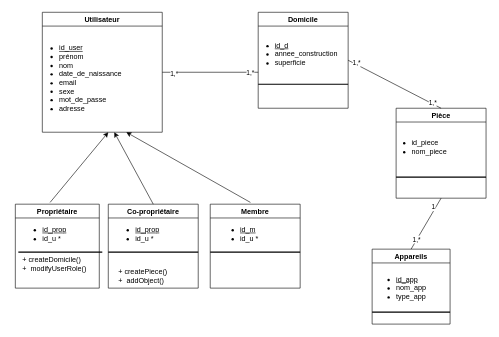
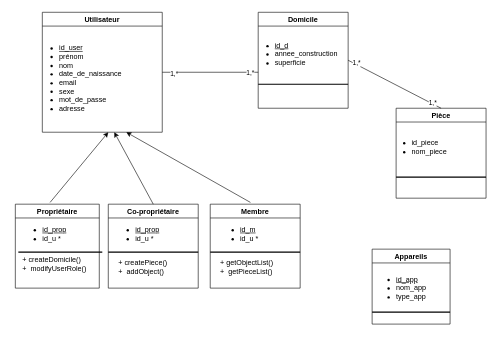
edge "Pièce" -- "Appareils": removed, labels "1", "1,*"
node "+ getObjectList() + getPieceList()": added
node "+ createPiece() + addObject()": moved (147, 276) -> (147, 267)
